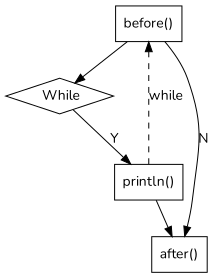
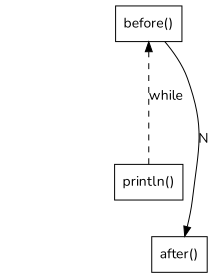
node "While": removed
edge "println()" -> "after()": removed
